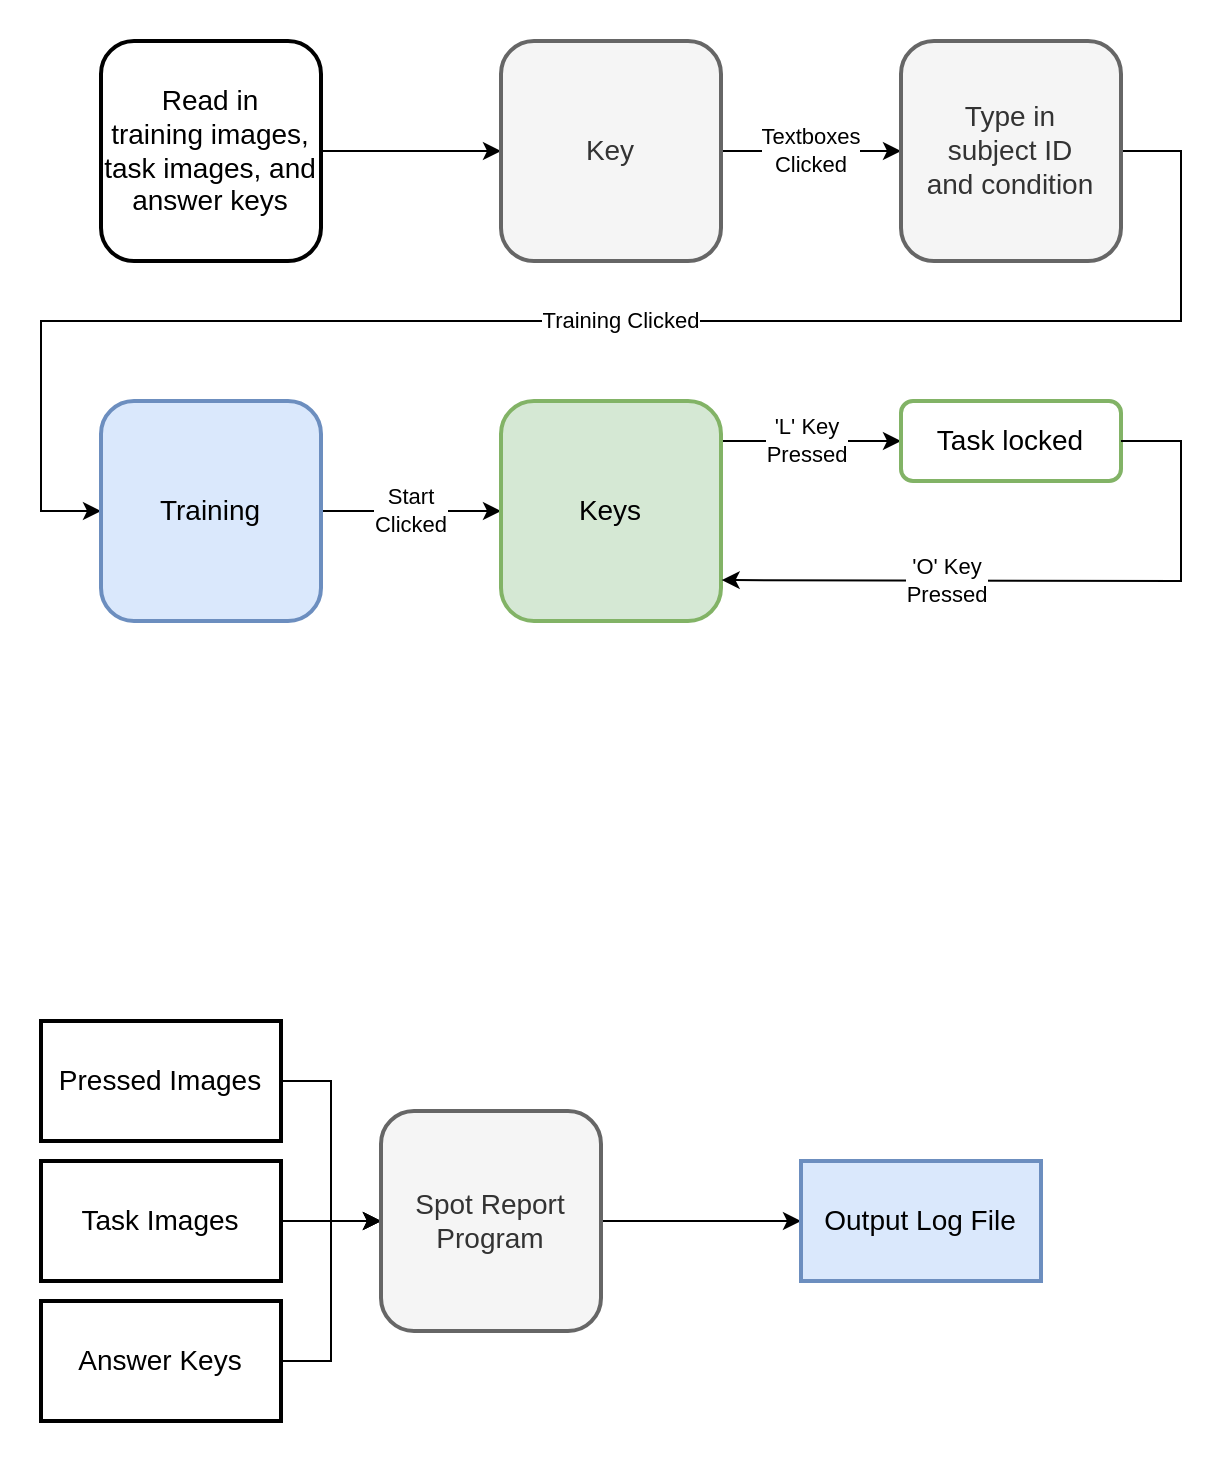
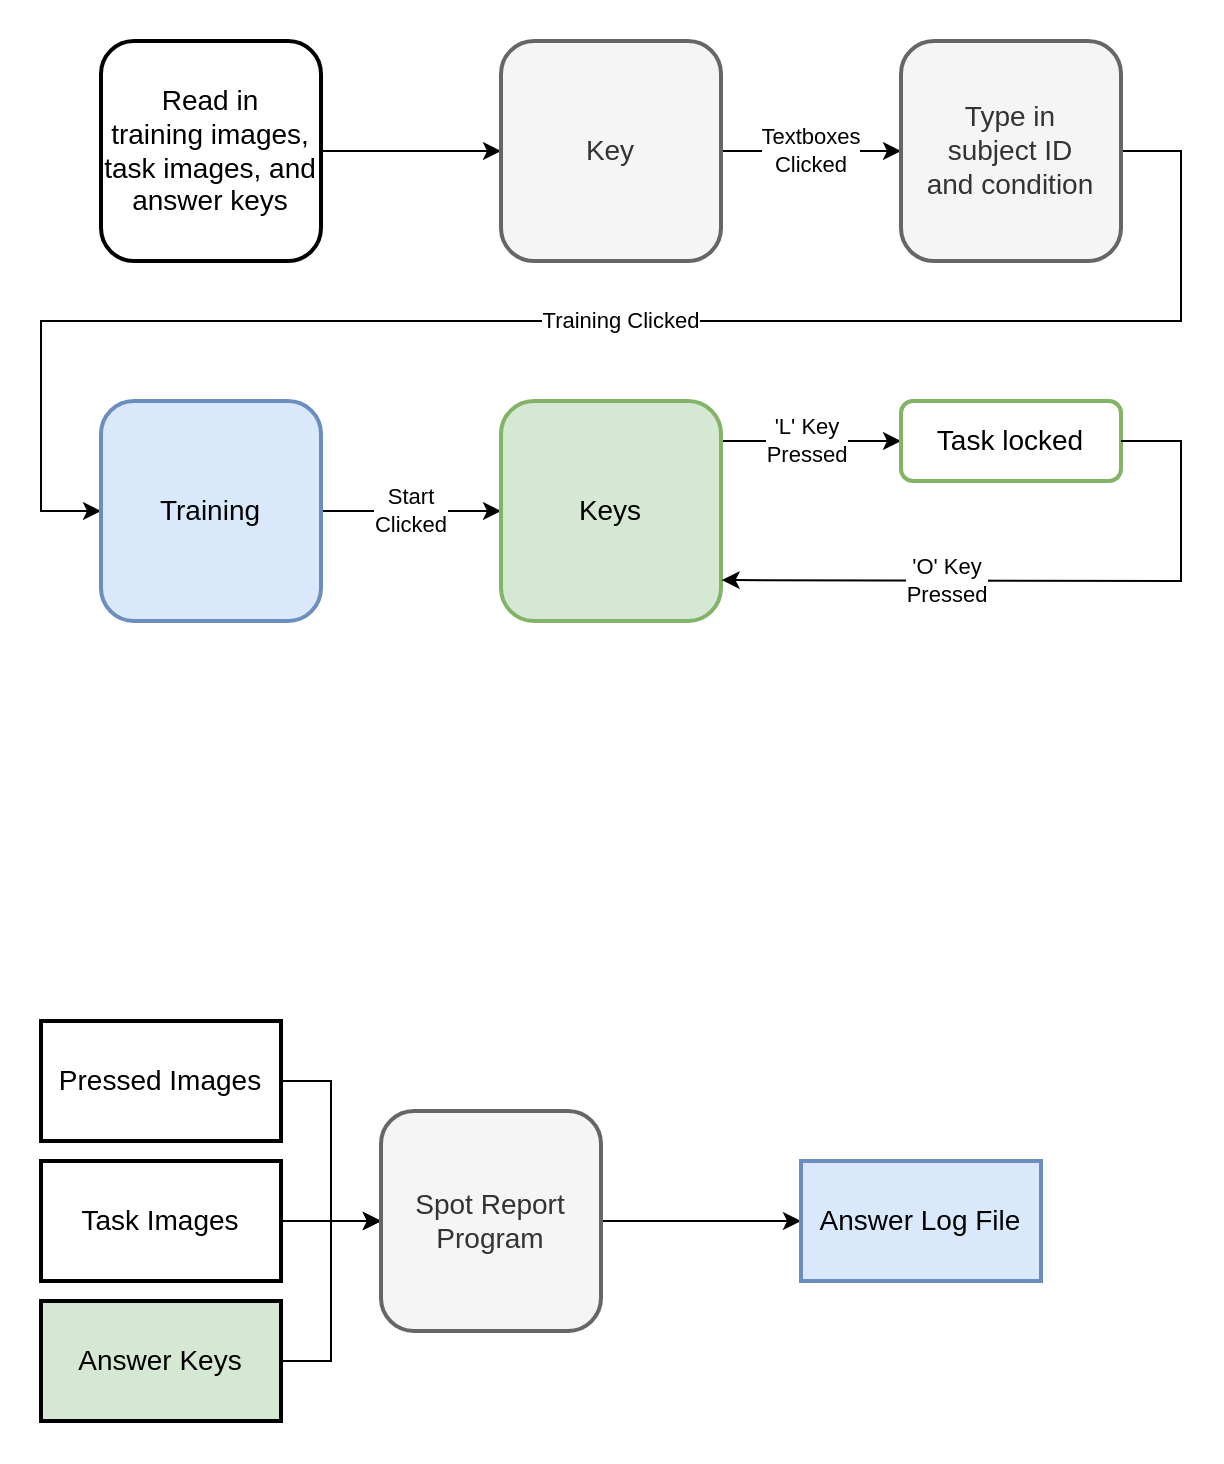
node "Output Log File": label "Output Log File" -> "Answer Log File"
node "Answer Keys": fillcolor #ffffff -> #d5e8d4
